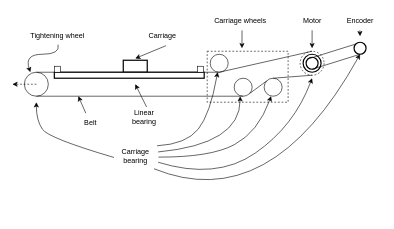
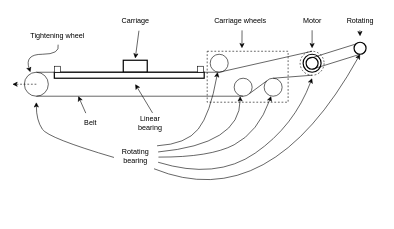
node "Encoder": label "Encoder" -> "Rotating"
node "Carriage": moved (162, 36) -> (135, 21)
node "Linear bearing": moved (144, 117) -> (150, 123)
node "Carriage bearing": label "Carriage bearing" -> "Rotating bearing"
